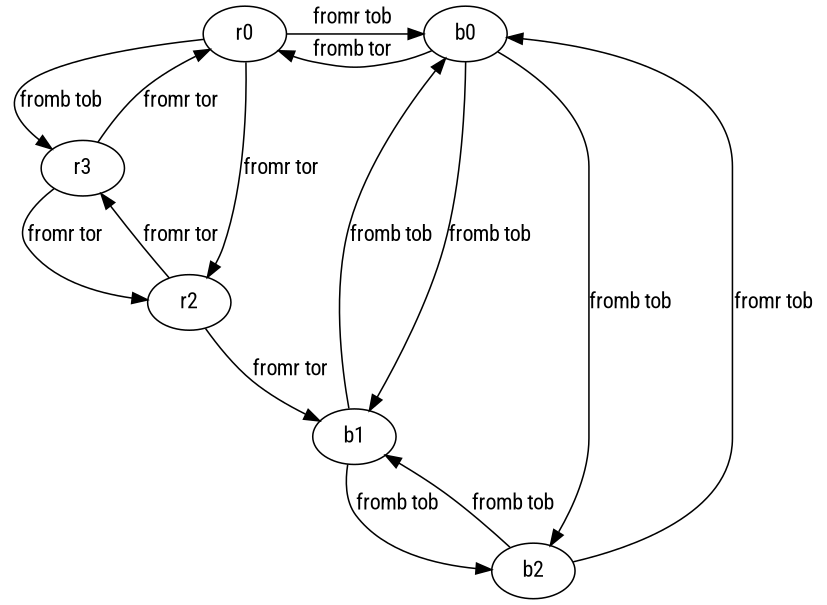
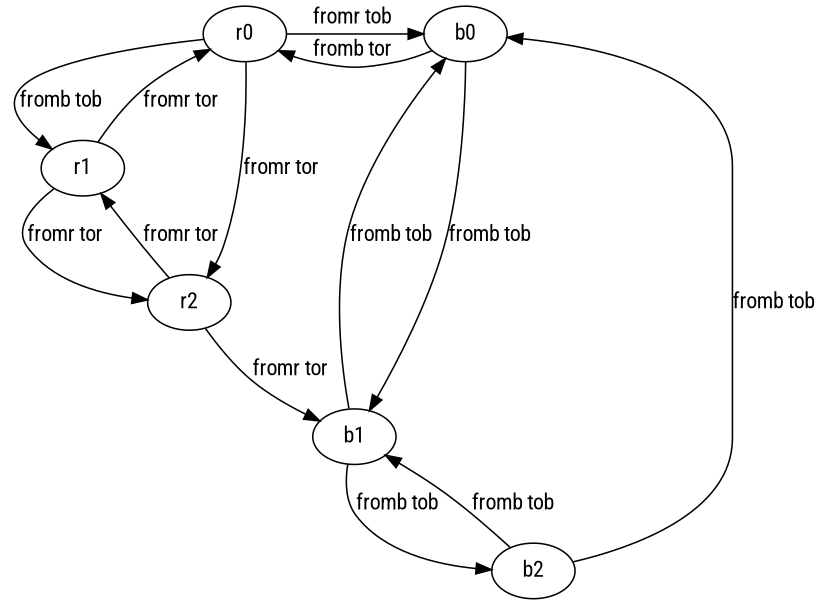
node "r3": label "r3" -> "r1"
edge "b0" -> "b2": removed, label "fromb tob"
edge "b2" -> "b0": label "fromr tob " -> "fromb tob "
